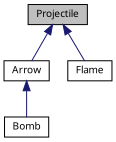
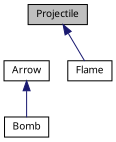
edge "Arrow" -> "Projectile": removed
